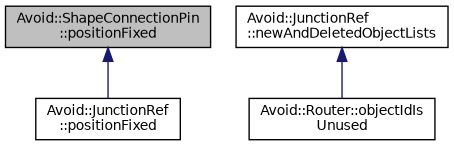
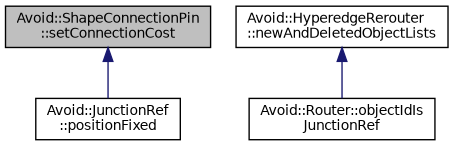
node "Avoid::ShapeConnectionPin ::positionFixed": label "Avoid::ShapeConnectionPin ::positionFixed" -> "Avoid::ShapeConnectionPin ::setConnectionCost"
node "Avoid::JunctionRef ::newAndDeletedObjectLists": label "Avoid::JunctionRef ::newAndDeletedObjectLists" -> "Avoid::HyperedgeRerouter ::newAndDeletedObjectLists"
node "Avoid::Router::objectIdIs Unused": label "Avoid::Router::objectIdIs Unused" -> "Avoid::Router::objectIdIs JunctionRef"
